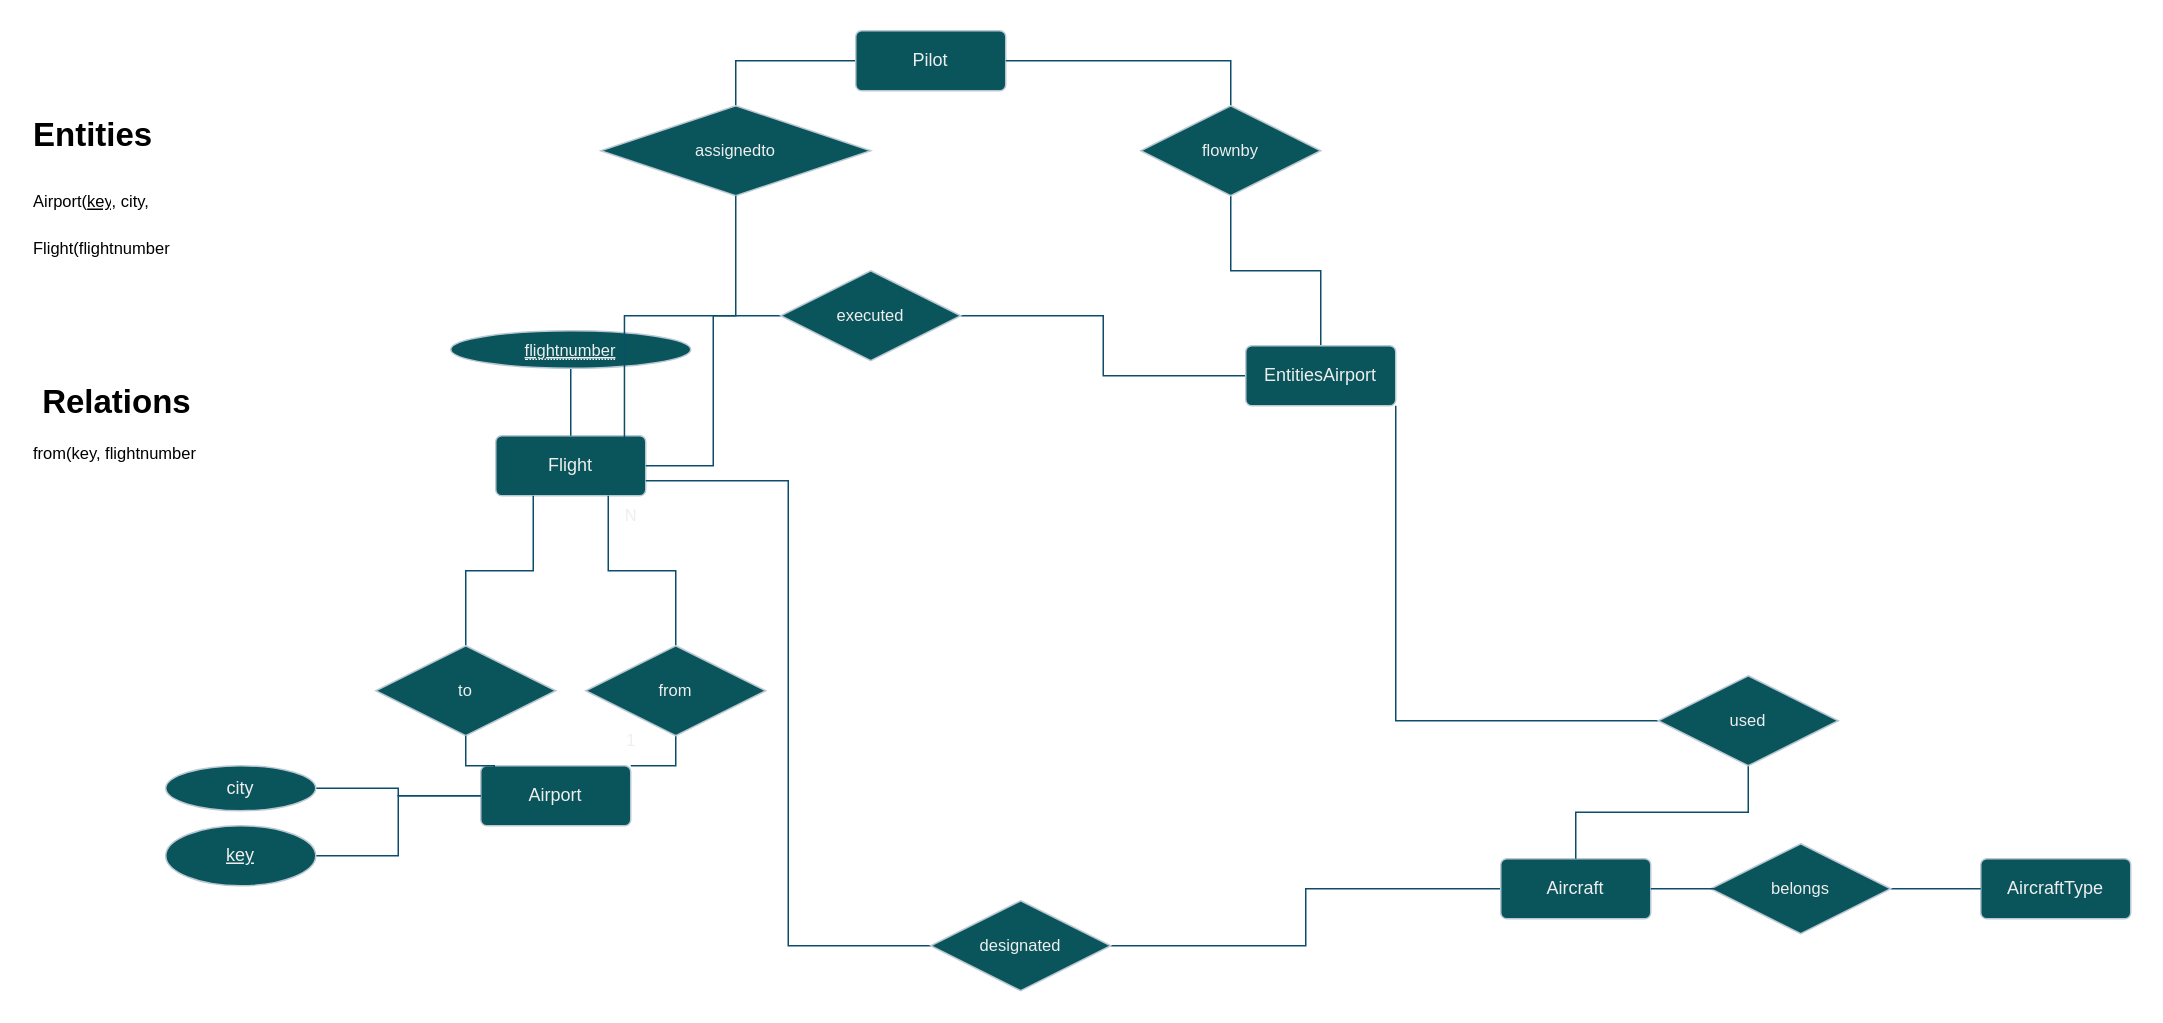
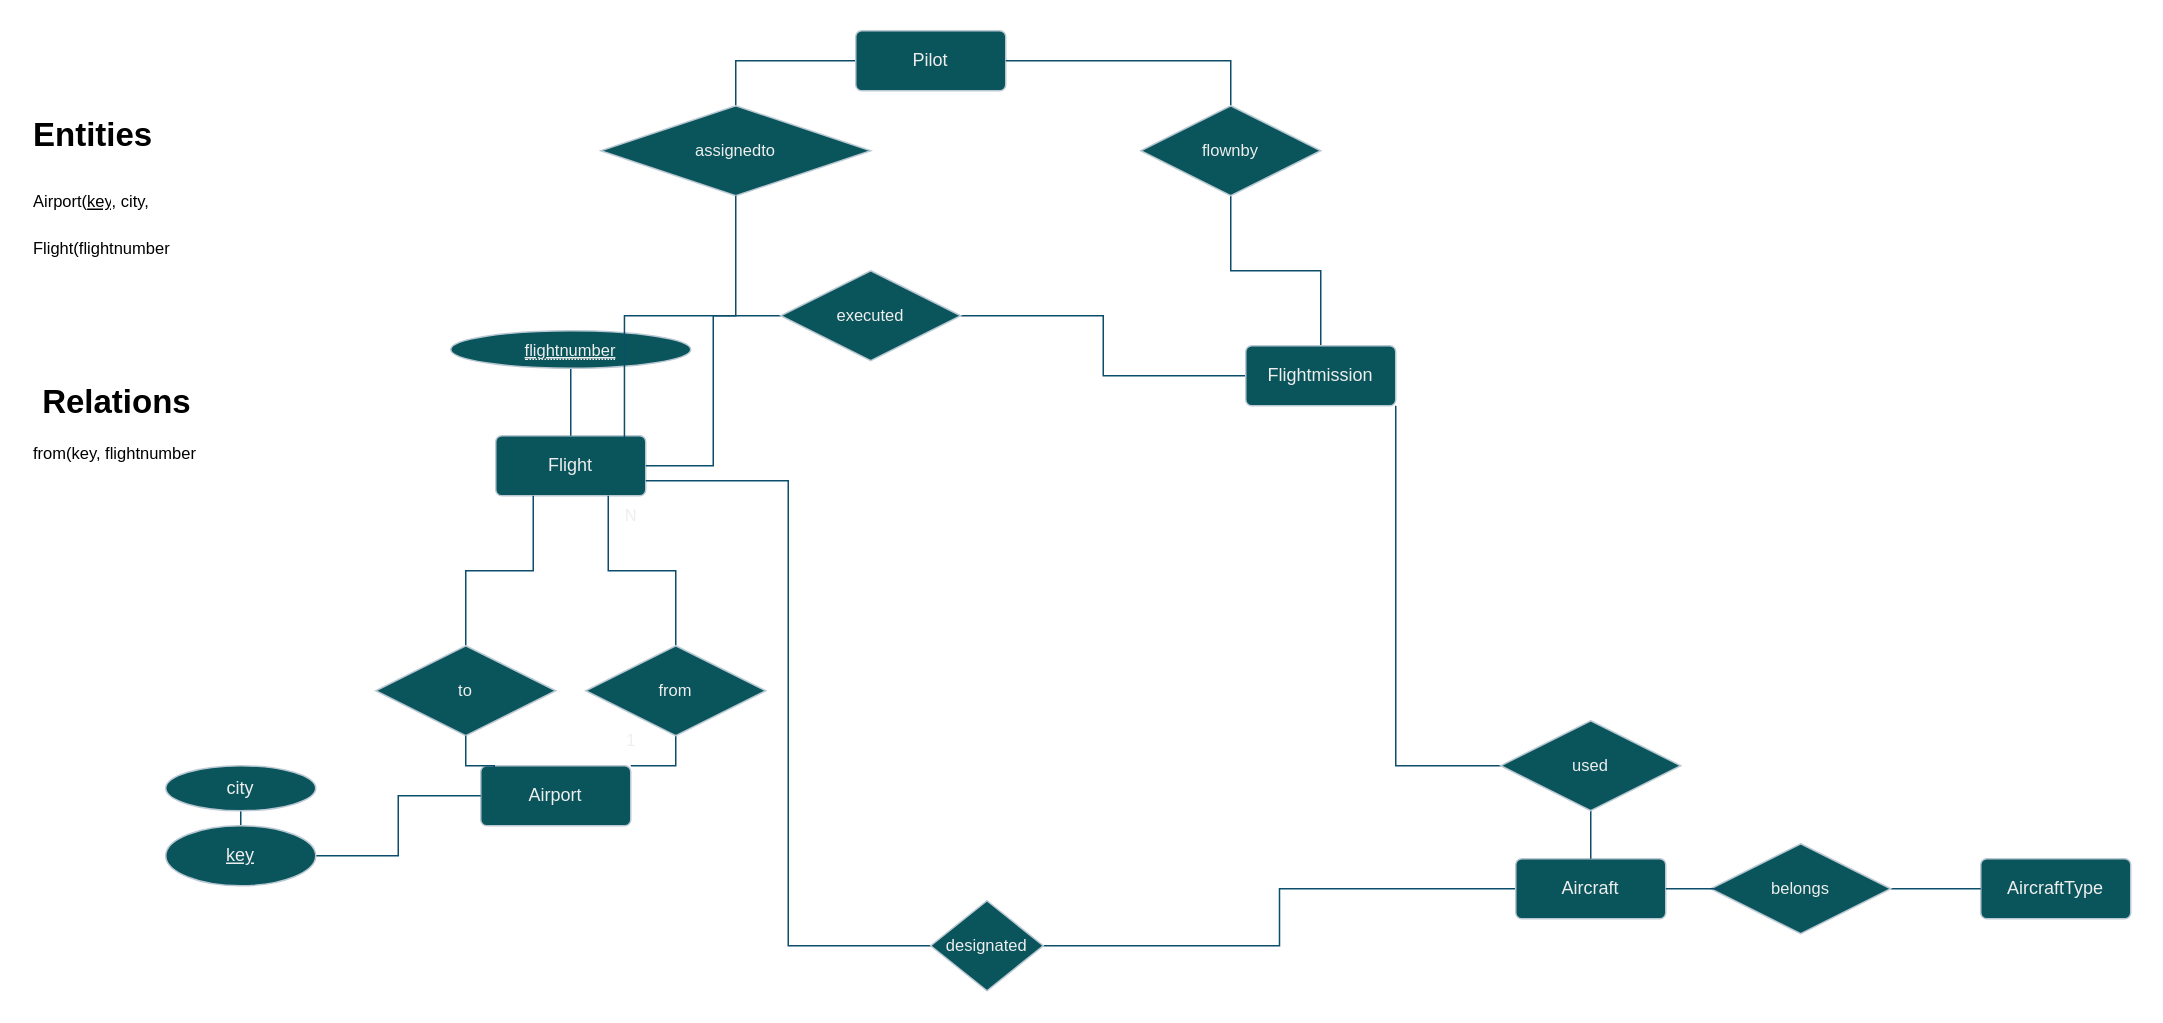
node "EntitiesAirport": label "EntitiesAirport" -> "Flightmission"
node "used": moved (1748, 721) -> (1591, 766)
edge "city" -- "Airport": now "city" -- "key"
node "Aircraft": moved (1576, 889) -> (1591, 889)
node "designated": size 180x90 -> 113x90
